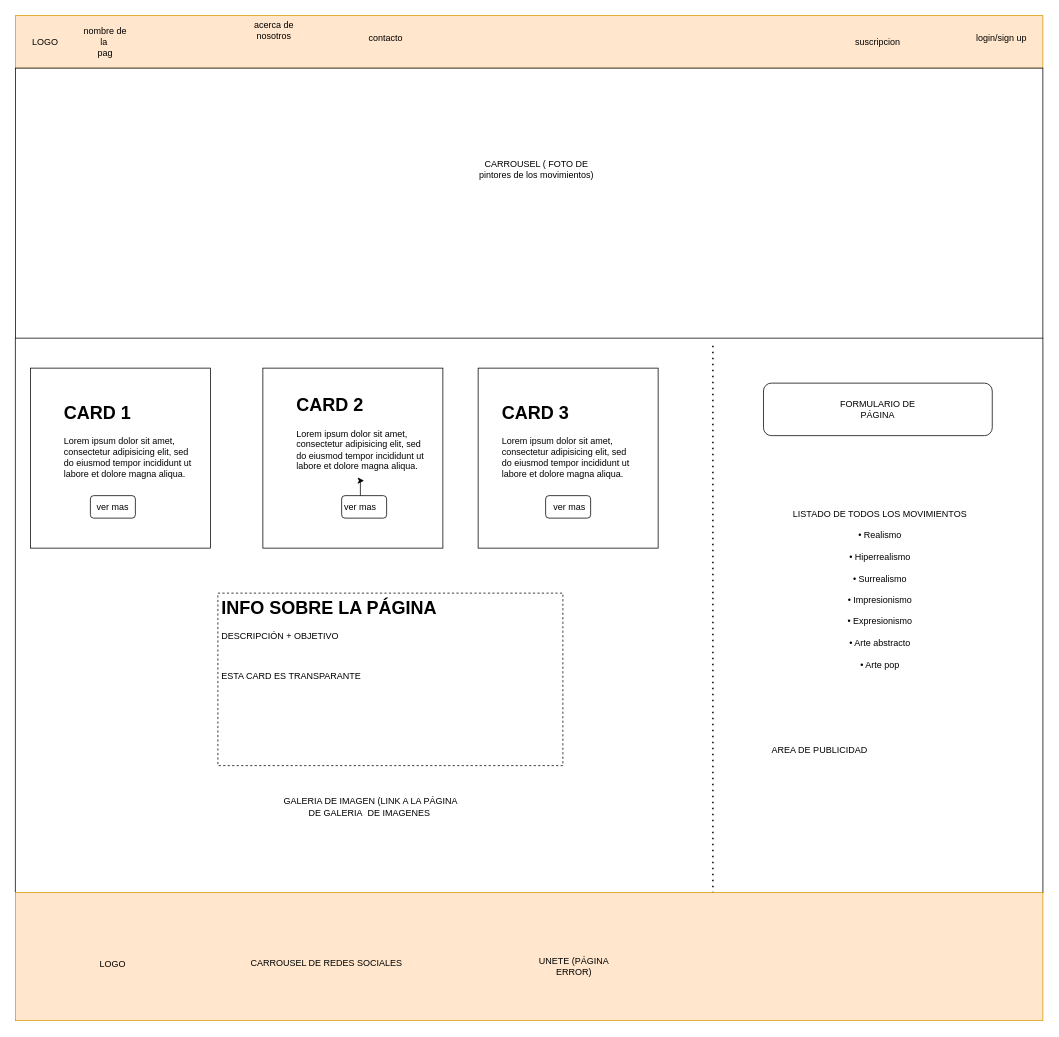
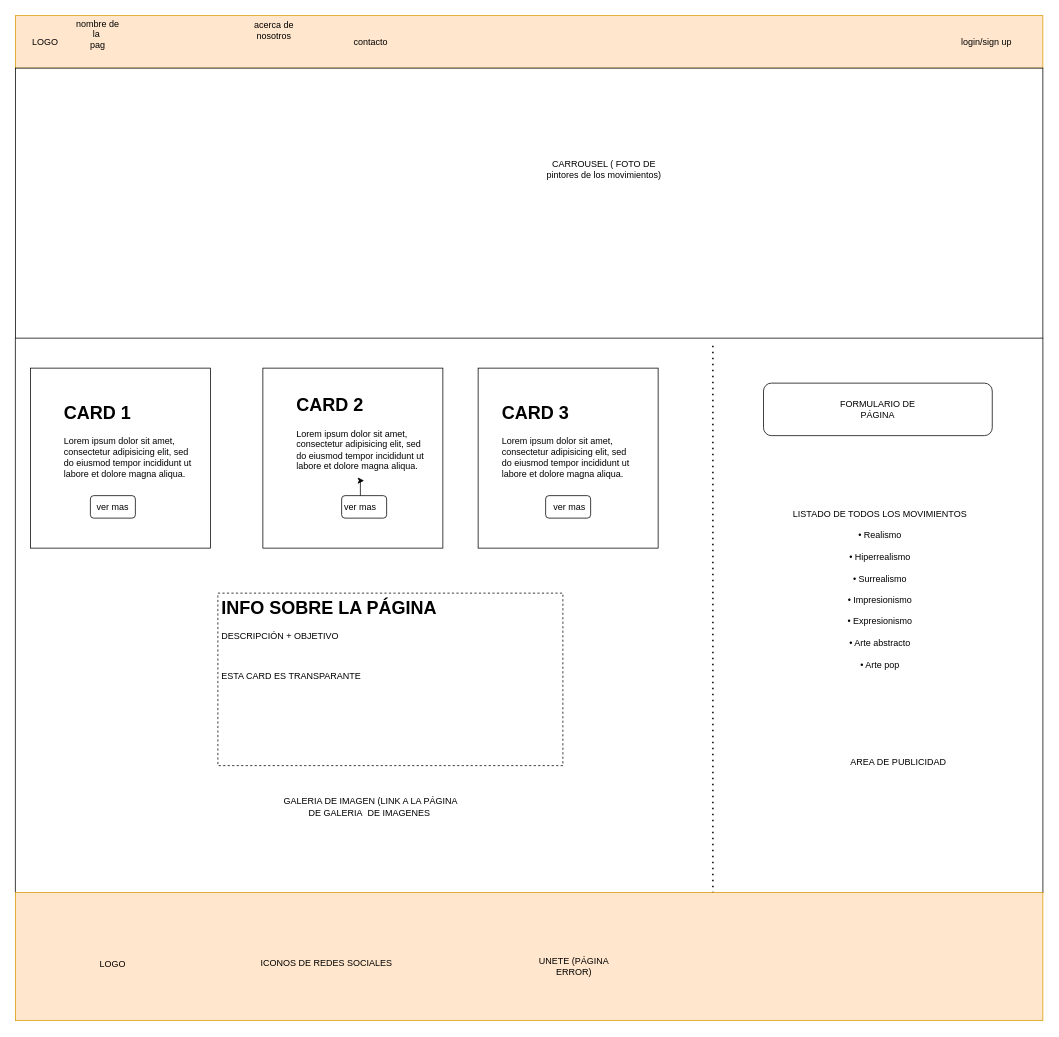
node "contacto": moved (386, 38) -> (371, 42)
node "login/sign up": moved (1002, 38) -> (987, 42)
node "nombre de la pag": moved (105, 42) -> (98, 34)
node "suscripcion": removed
node "CARROUSEL ( FOTO DE pintores de los movimientos)": moved (537, 169) -> (604, 169)
node "AREA DE PUBLICIDAD": moved (820, 750) -> (899, 762)
node "CARROUSEL DE REDES SOCIALES": label "CARROUSEL DE REDES SOCIALES" -> "ICONOS DE REDES SOCIALES"
